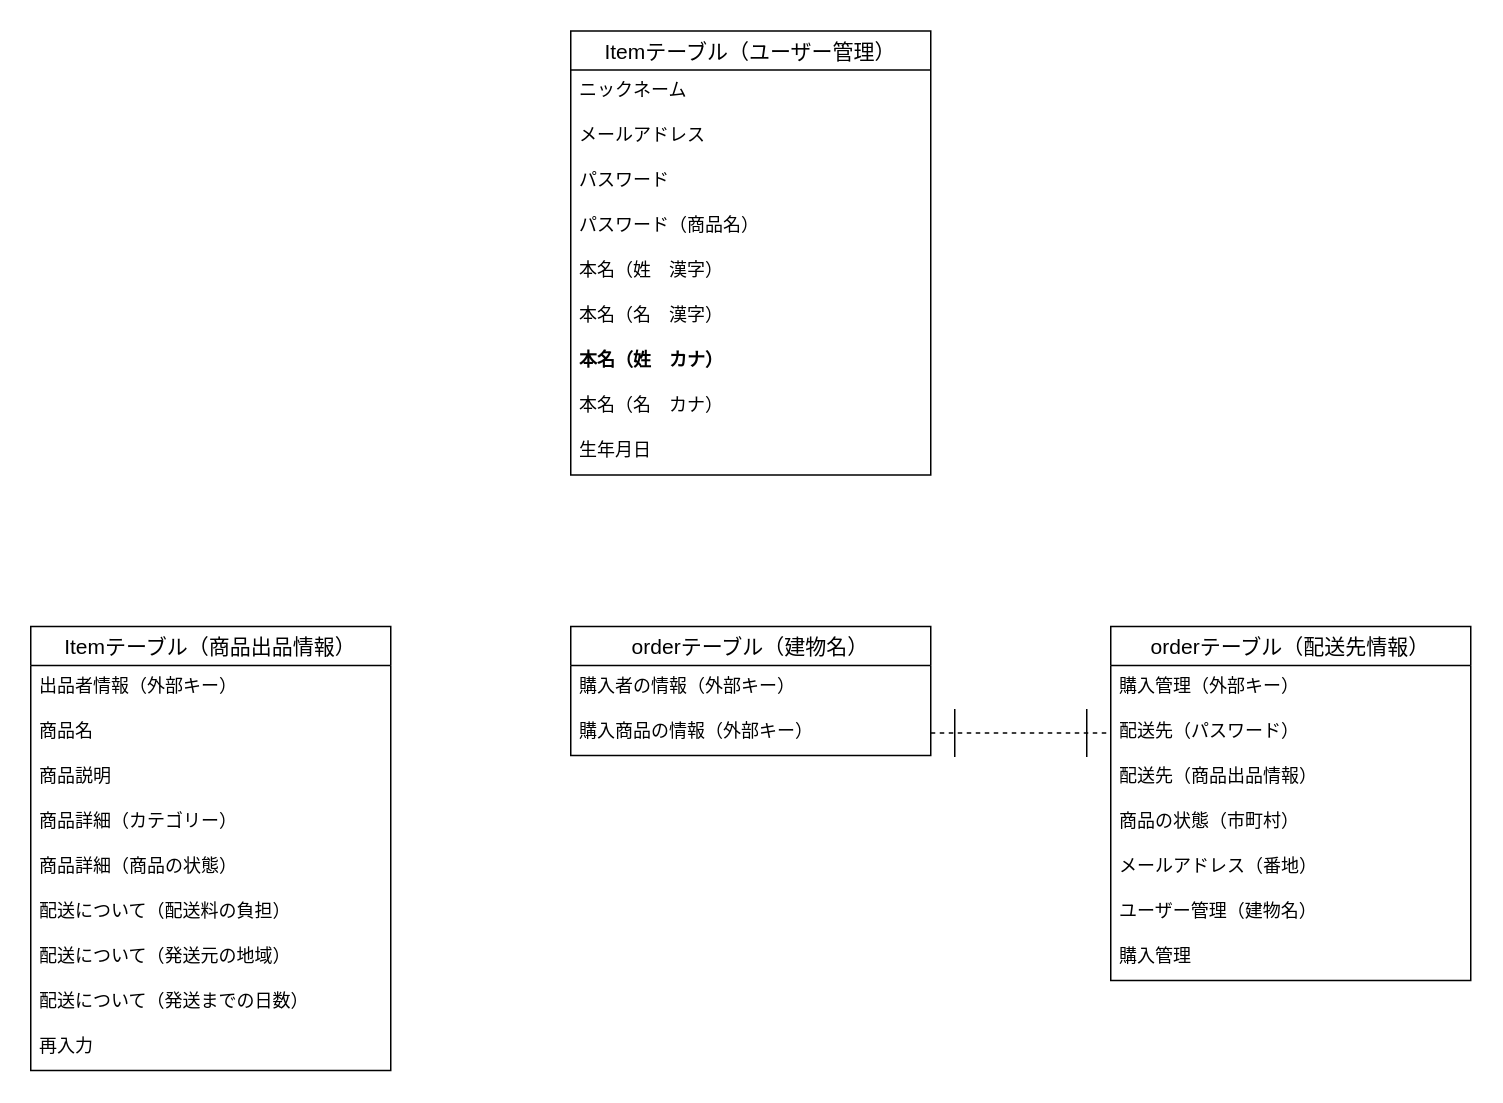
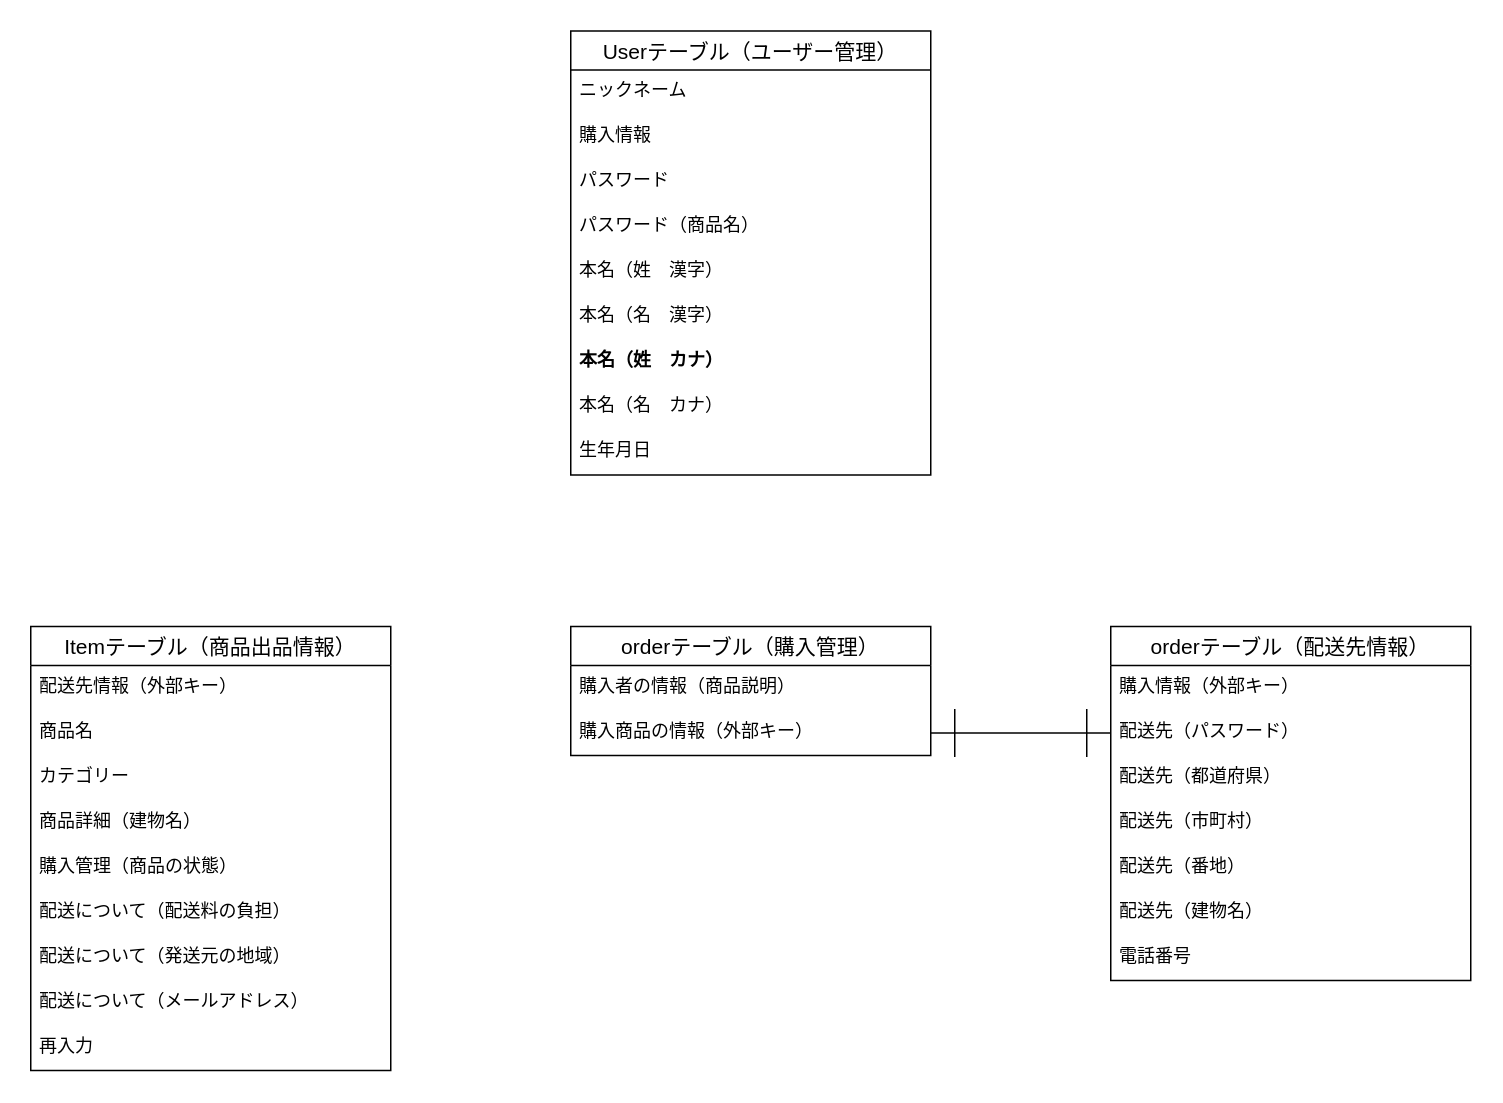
node "Itemテーブル（ユーザー管理）": label "Itemテーブル（ユーザー管理）" -> "Userテーブル（ユーザー管理）"
node "メールアドレス": label "メールアドレス" -> "購入情報"
node "orderテーブル（建物名）": label "orderテーブル（建物名）" -> "orderテーブル（購入管理）"
node "出品者情報（外部キー）": label "出品者情報（外部キー）" -> "配送先情報（外部キー）"
node "購入者の情報（外部キー）": label "購入者の情報（外部キー）" -> "購入者の情報（商品説明）"
node "購入管理（外部キー）": label "購入管理（外部キー）" -> "購入情報（外部キー）"
edge "購入商品の情報（外部キー）" -- "配送先（パスワード）": style dashed -> solid
node "商品説明": label "商品説明" -> "カテゴリー"
node "配送先（商品出品情報）": label "配送先（商品出品情報）" -> "配送先（都道府県）"
node "商品詳細（カテゴリー）": label "商品詳細（カテゴリー）" -> "商品詳細（建物名）"
node "商品の状態（市町村）": label "商品の状態（市町村）" -> "配送先（市町村）"
node "商品詳細（商品の状態）": label "商品詳細（商品の状態）" -> "購入管理（商品の状態）"
node "メールアドレス（番地）": label "メールアドレス（番地）" -> "配送先（番地）"
node "ユーザー管理（建物名）": label "ユーザー管理（建物名）" -> "配送先（建物名）"
node "購入管理": label "購入管理" -> "電話番号"
node "配送について（発送までの日数）": label "配送について（発送までの日数）" -> "配送について（メールアドレス）"
